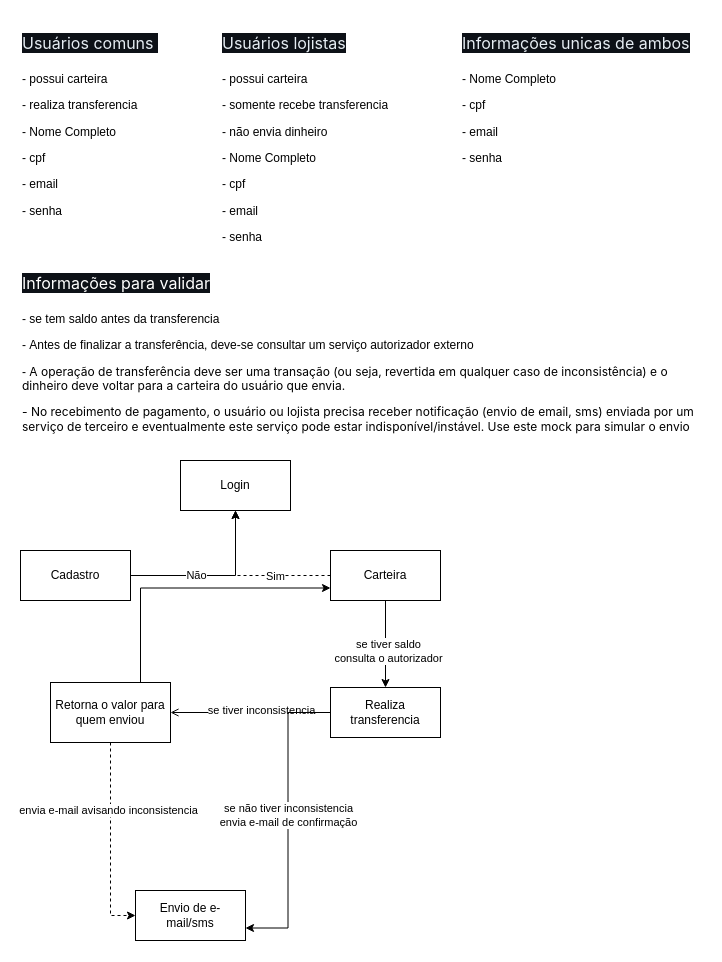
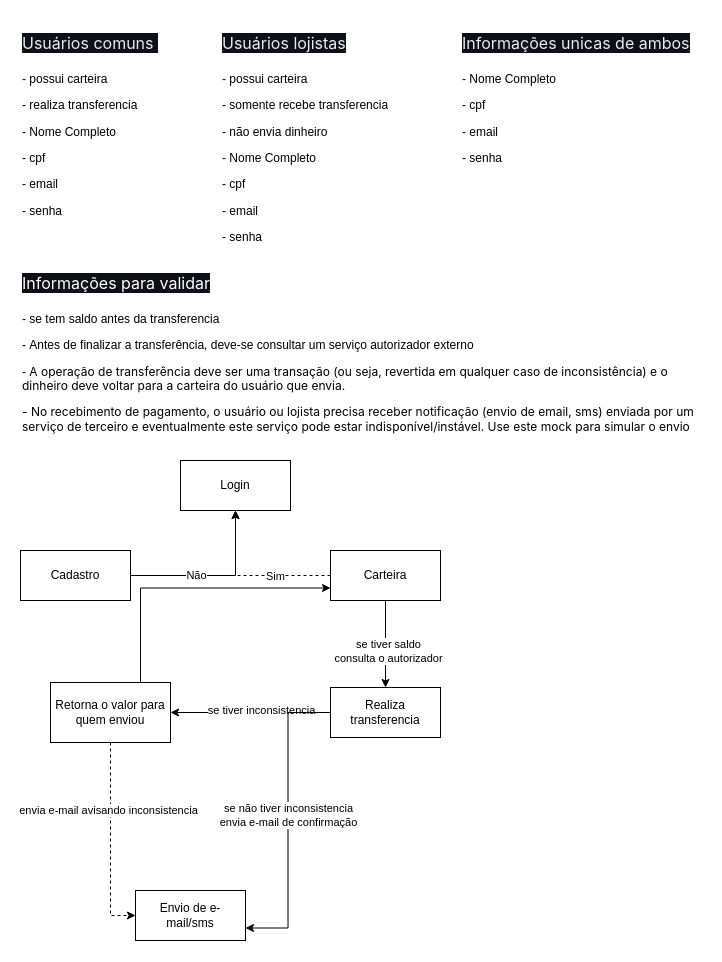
edge "Realiza transferencia" -> "Retorna o valor para quem enviou": arrowhead open -> classic
